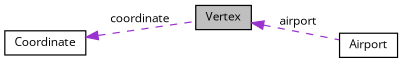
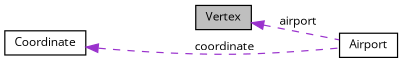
edge "Vertex" -> "Coordinate": now "Airport" -> "Coordinate"
